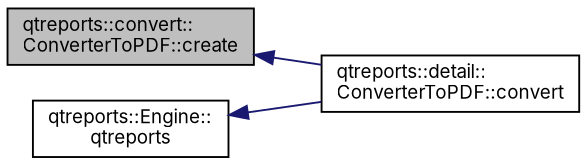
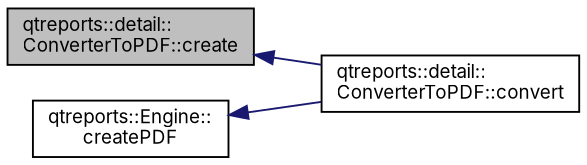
node "qtreports::convert:: ConverterToPDF::create": label "qtreports::convert:: ConverterToPDF::create" -> "qtreports::detail:: ConverterToPDF::create"
node "qtreports::Engine:: qtreports": label "qtreports::Engine:: qtreports" -> "qtreports::Engine:: createPDF"
